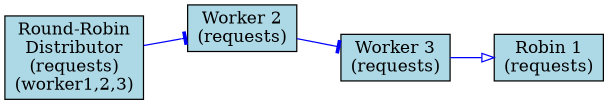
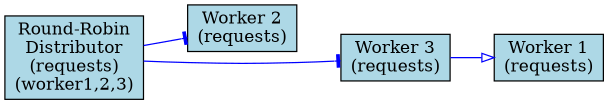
edge "Worker 2 (requests)" -> "Worker 3 (requests)": now "Round-Robin Distributor (requests) (worker1,2,3)" -> "Worker 3 (requests)"
node "Robin 1 (requests)": label "Robin 1 (requests)" -> "Worker 1 (requests)"
